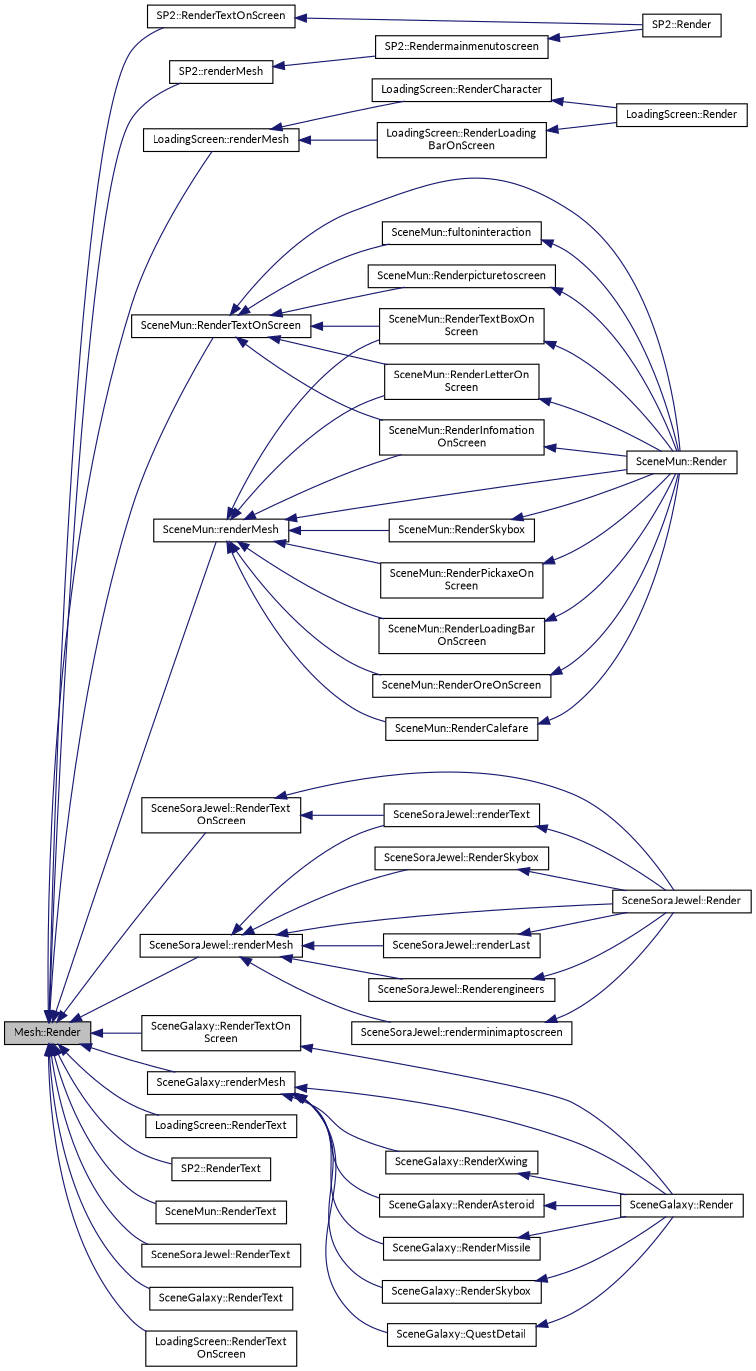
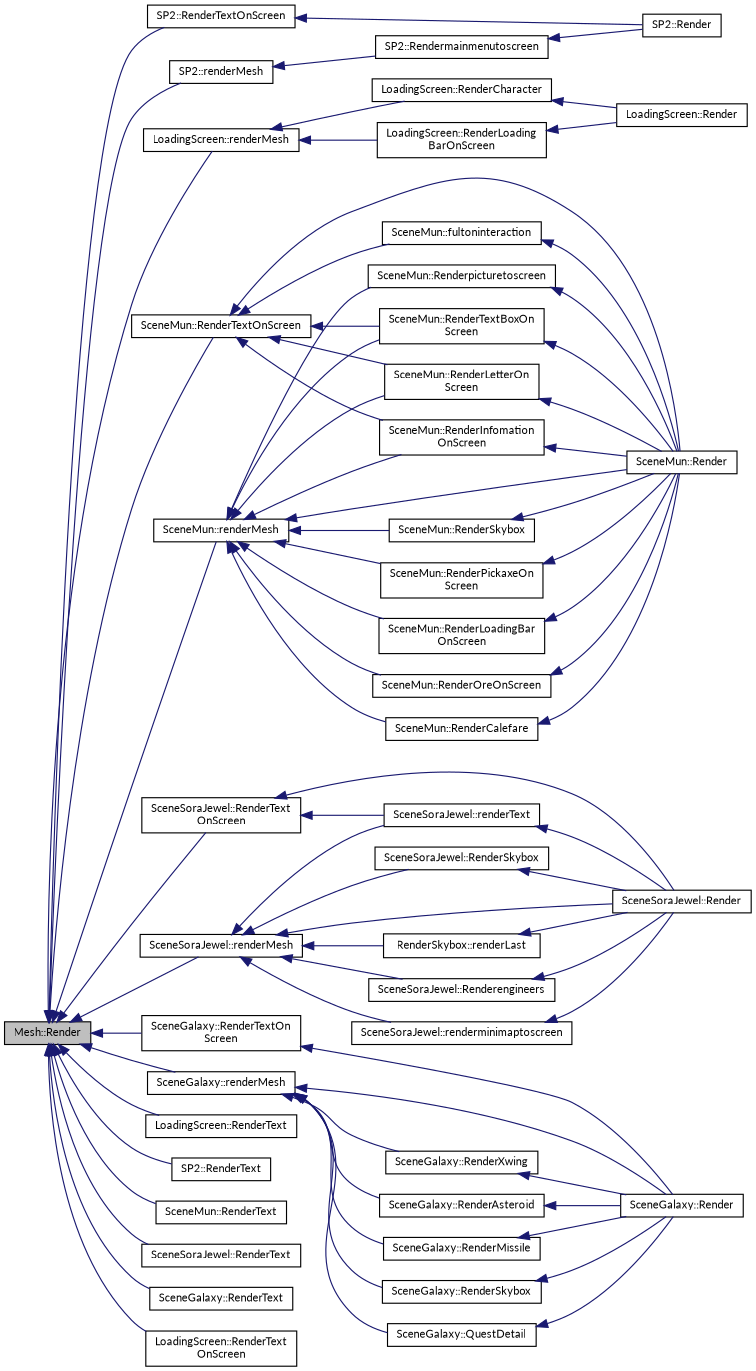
edge "SceneMun::Renderpicturetoscreen" -> "SceneMun::RenderTextOnScreen": now "SceneMun::Renderpicturetoscreen" -> "SceneMun::renderMesh"
node "SceneSoraJewel::renderLast": label "SceneSoraJewel::renderLast" -> "RenderSkybox::renderLast"
